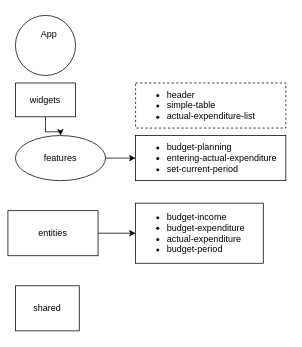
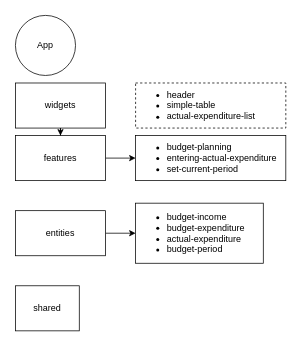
node "App": moved (49, 34) -> (45, 45)
node "widgets": size 60x34 -> 90x45
node "features": shape ellipse -> rectangle
node "entities": moved (53, 233) -> (60, 233)
